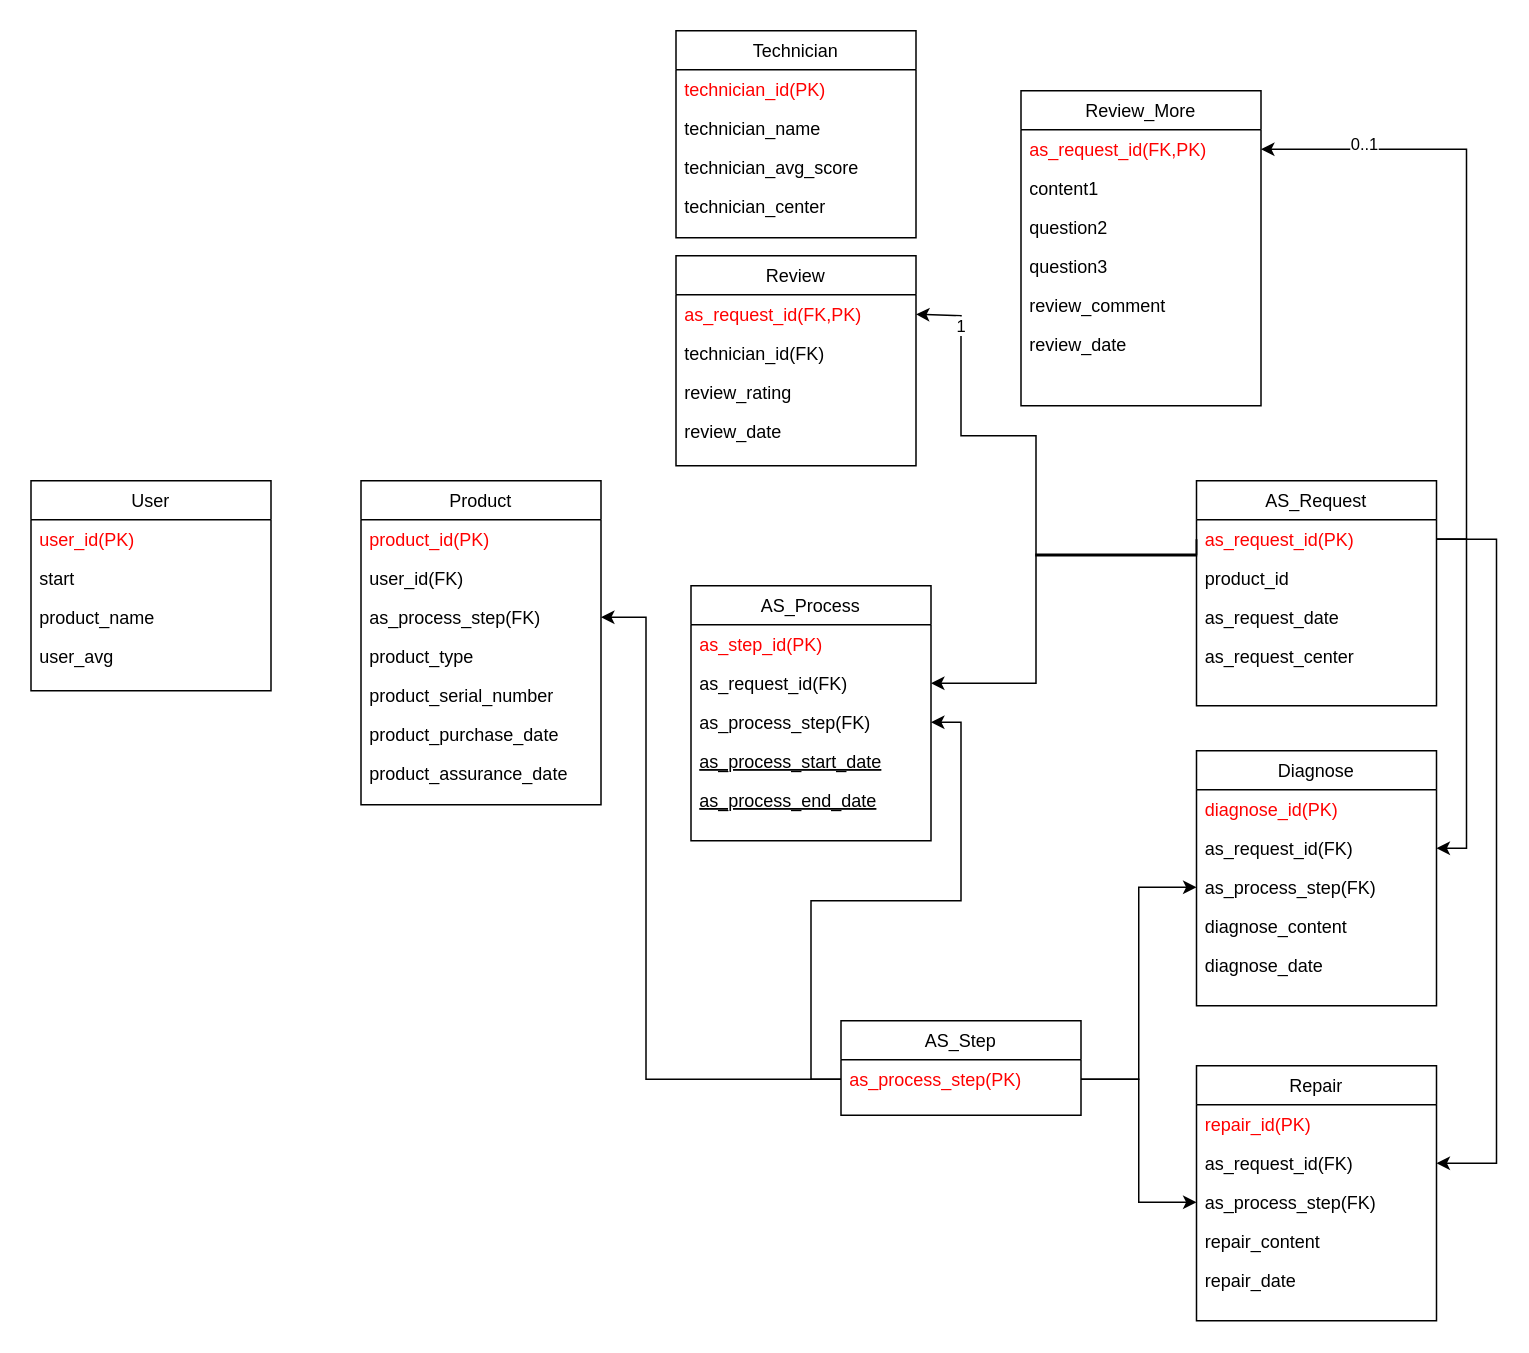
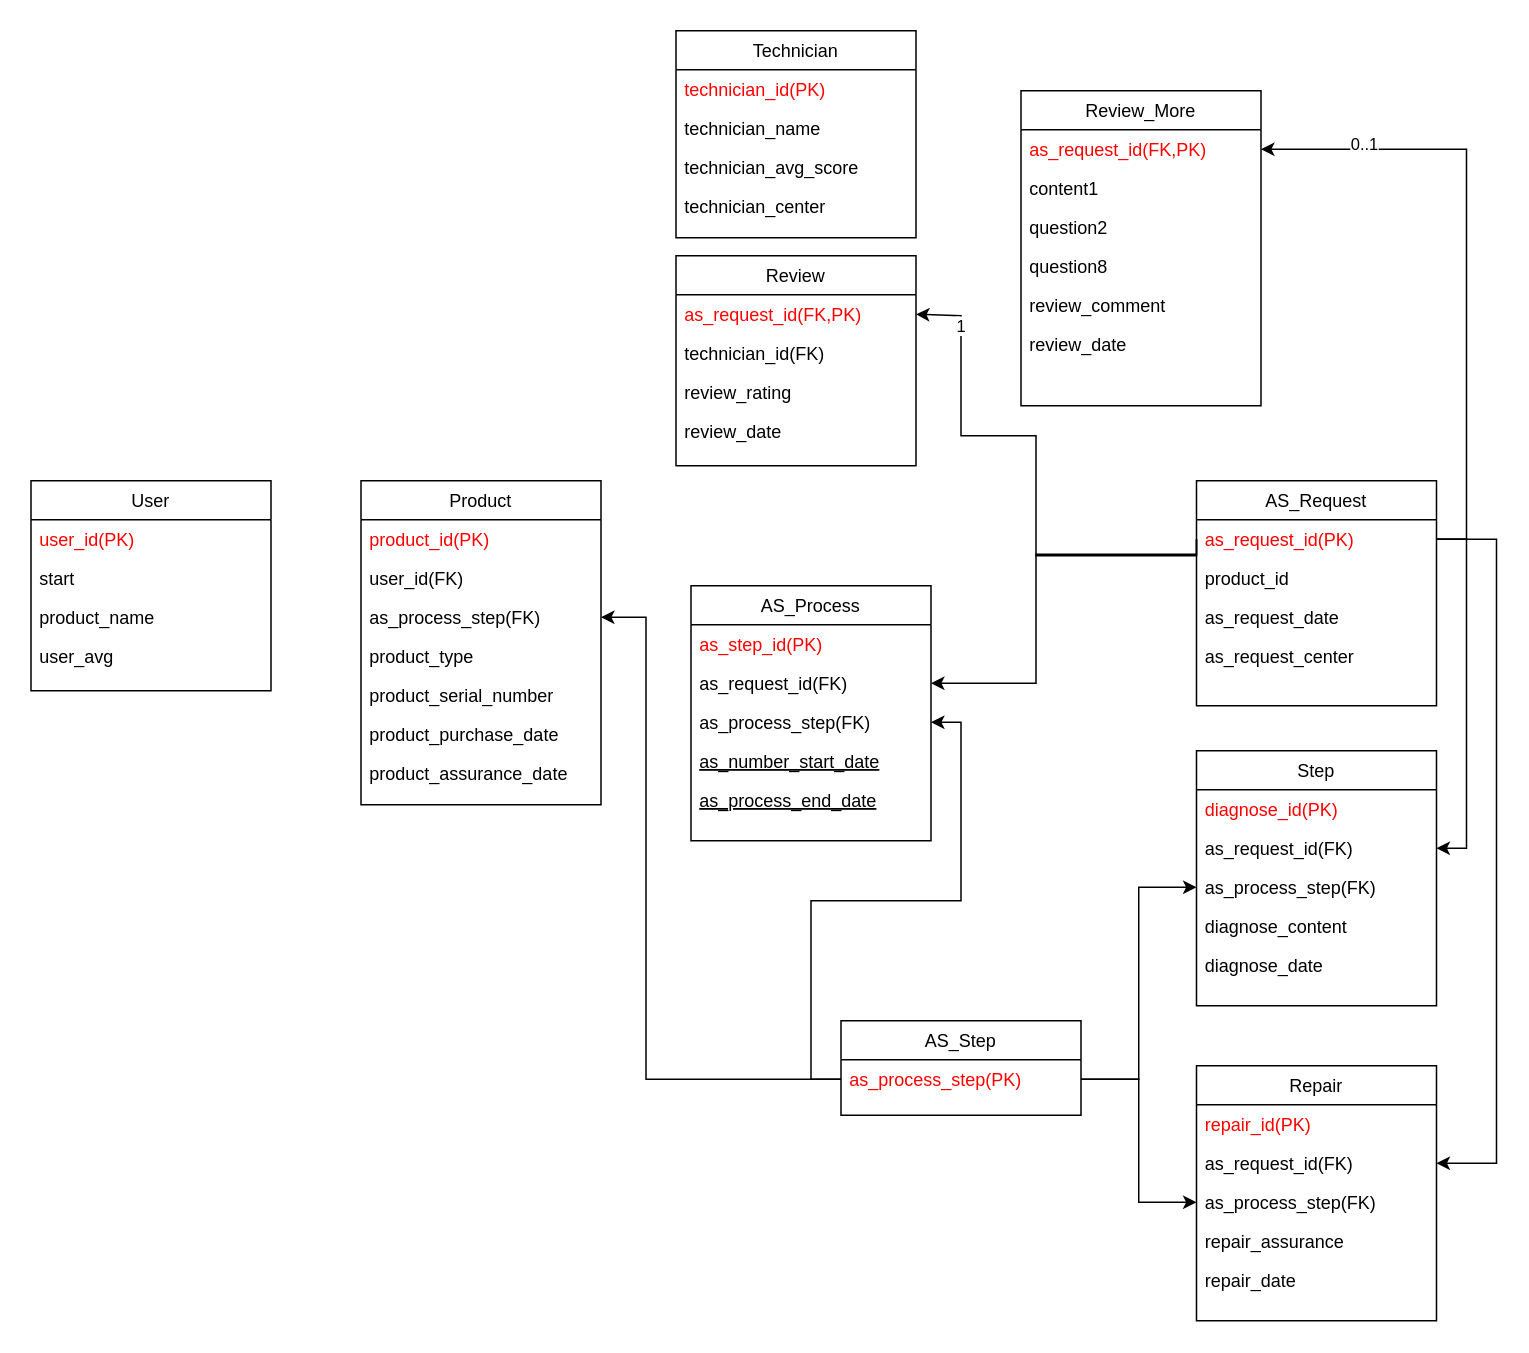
node "question3": label "question3" -> "question8"
node "as_process_start_date": label "as_process_start_date" -> "as_number_start_date"
node "Diagnose": label "Diagnose" -> "Step"
node "repair_content": label "repair_content" -> "repair_assurance"
